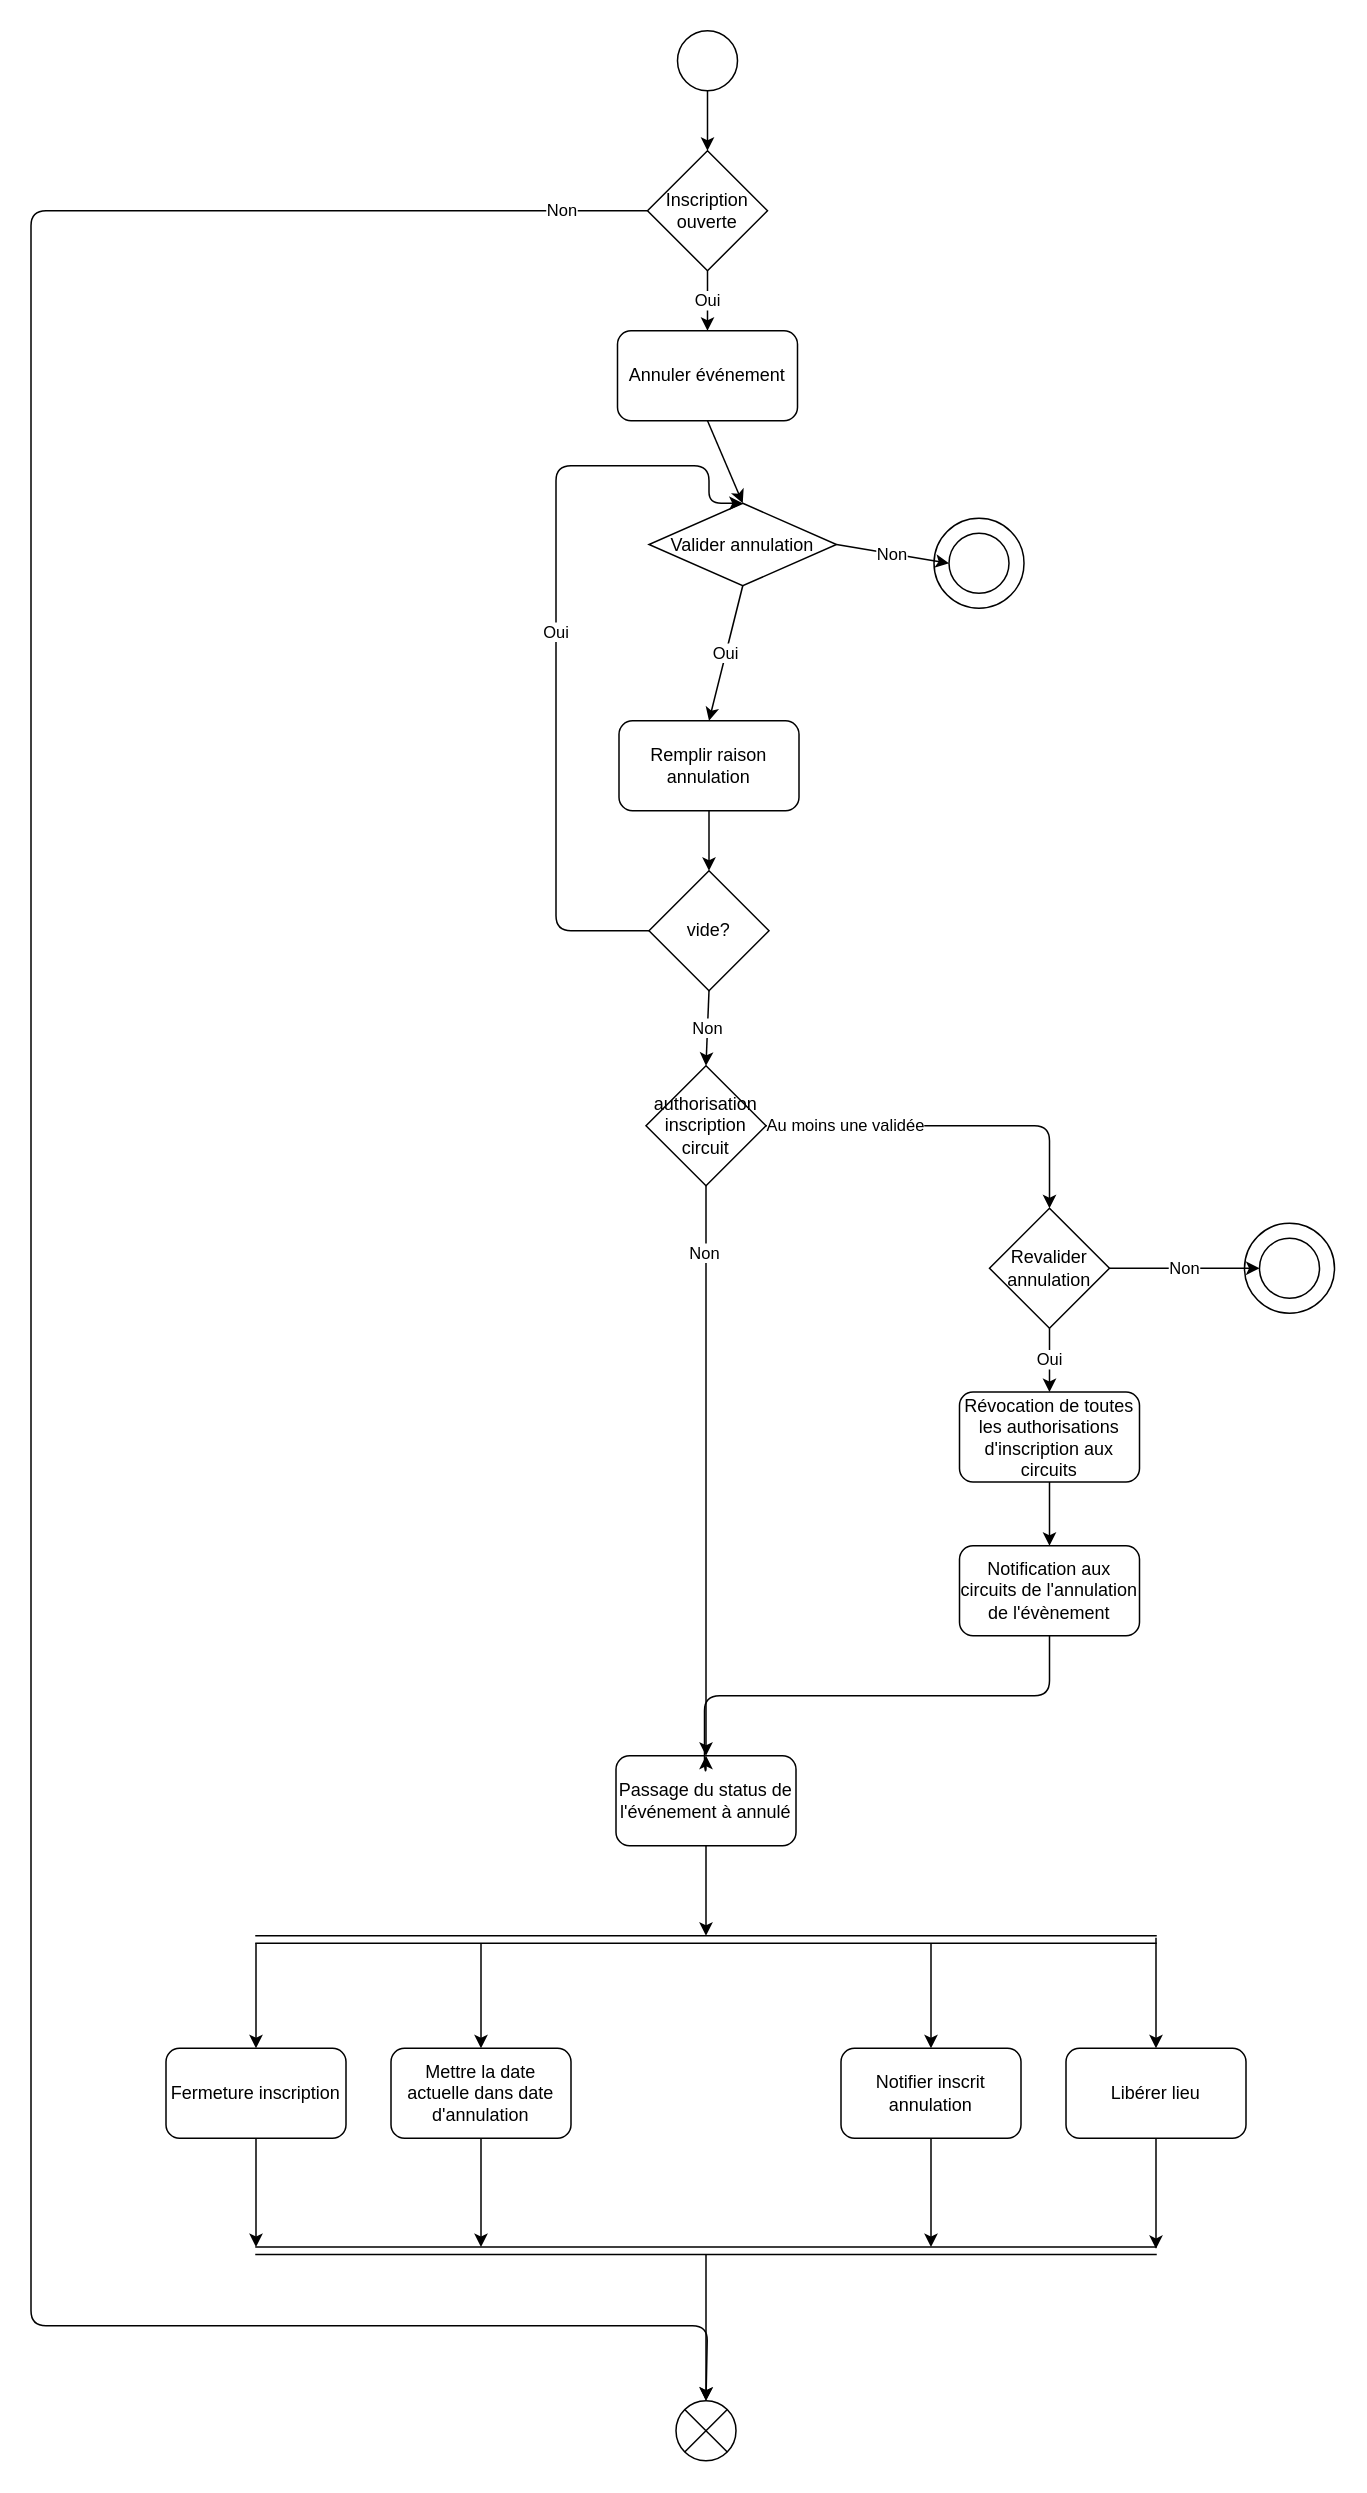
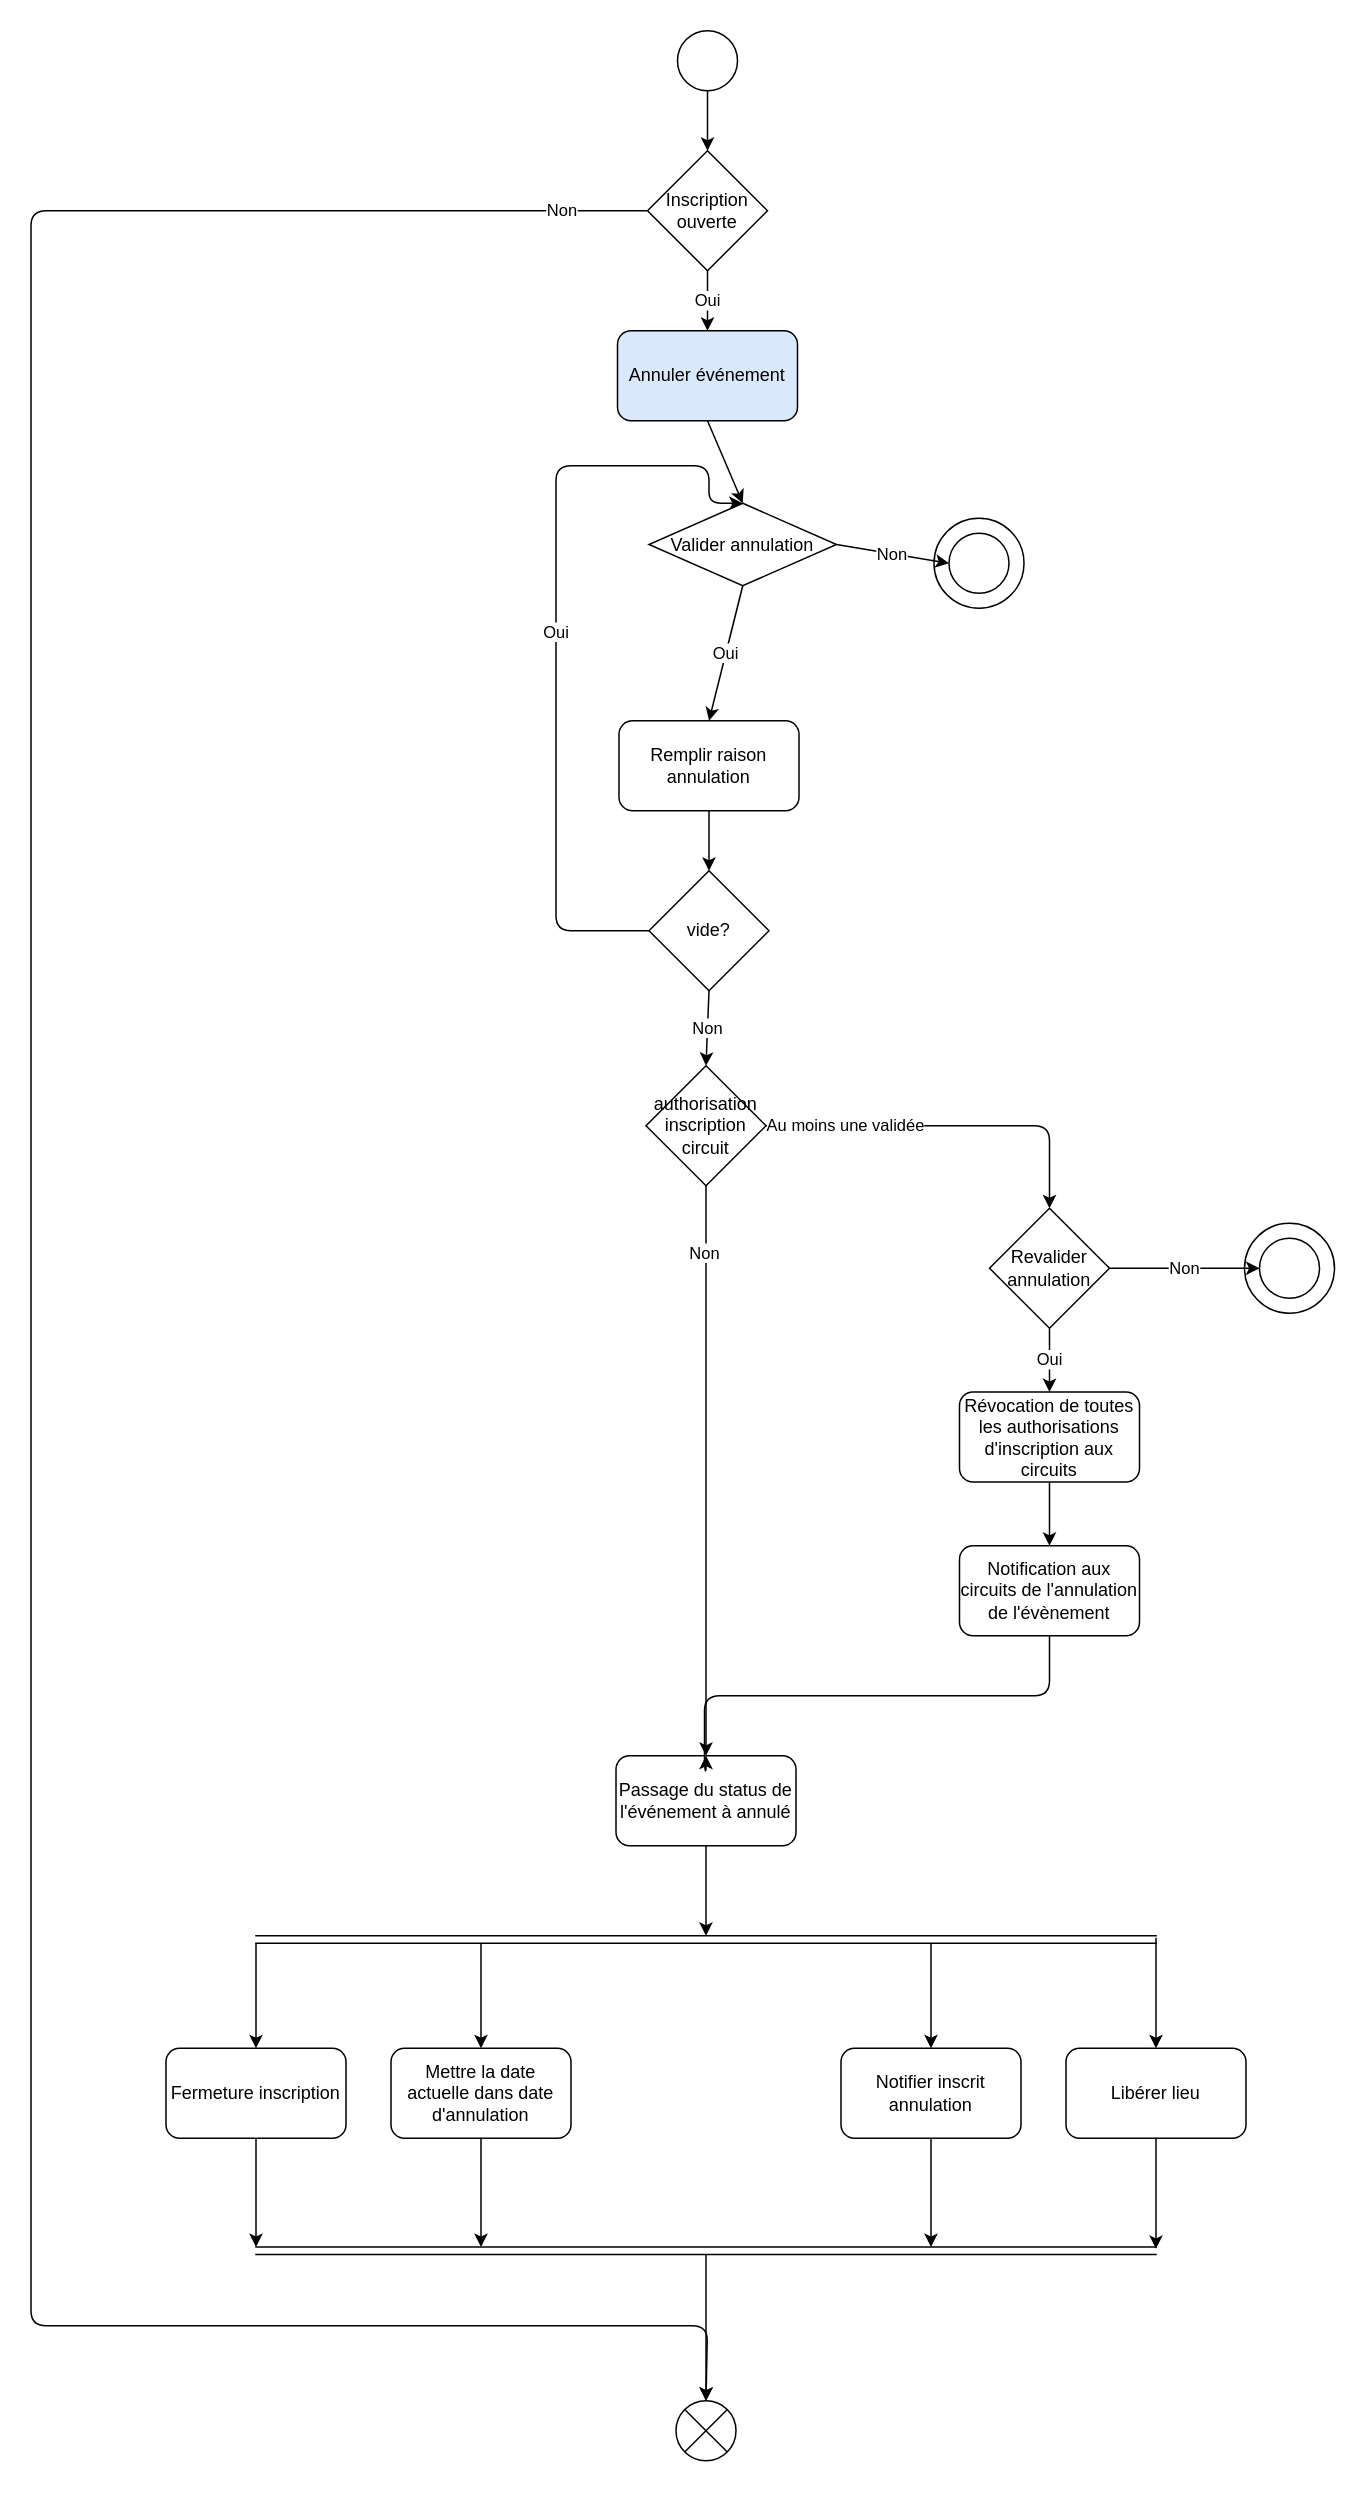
node "Annuler événement": fillcolor #ffffff -> #dae8fc
